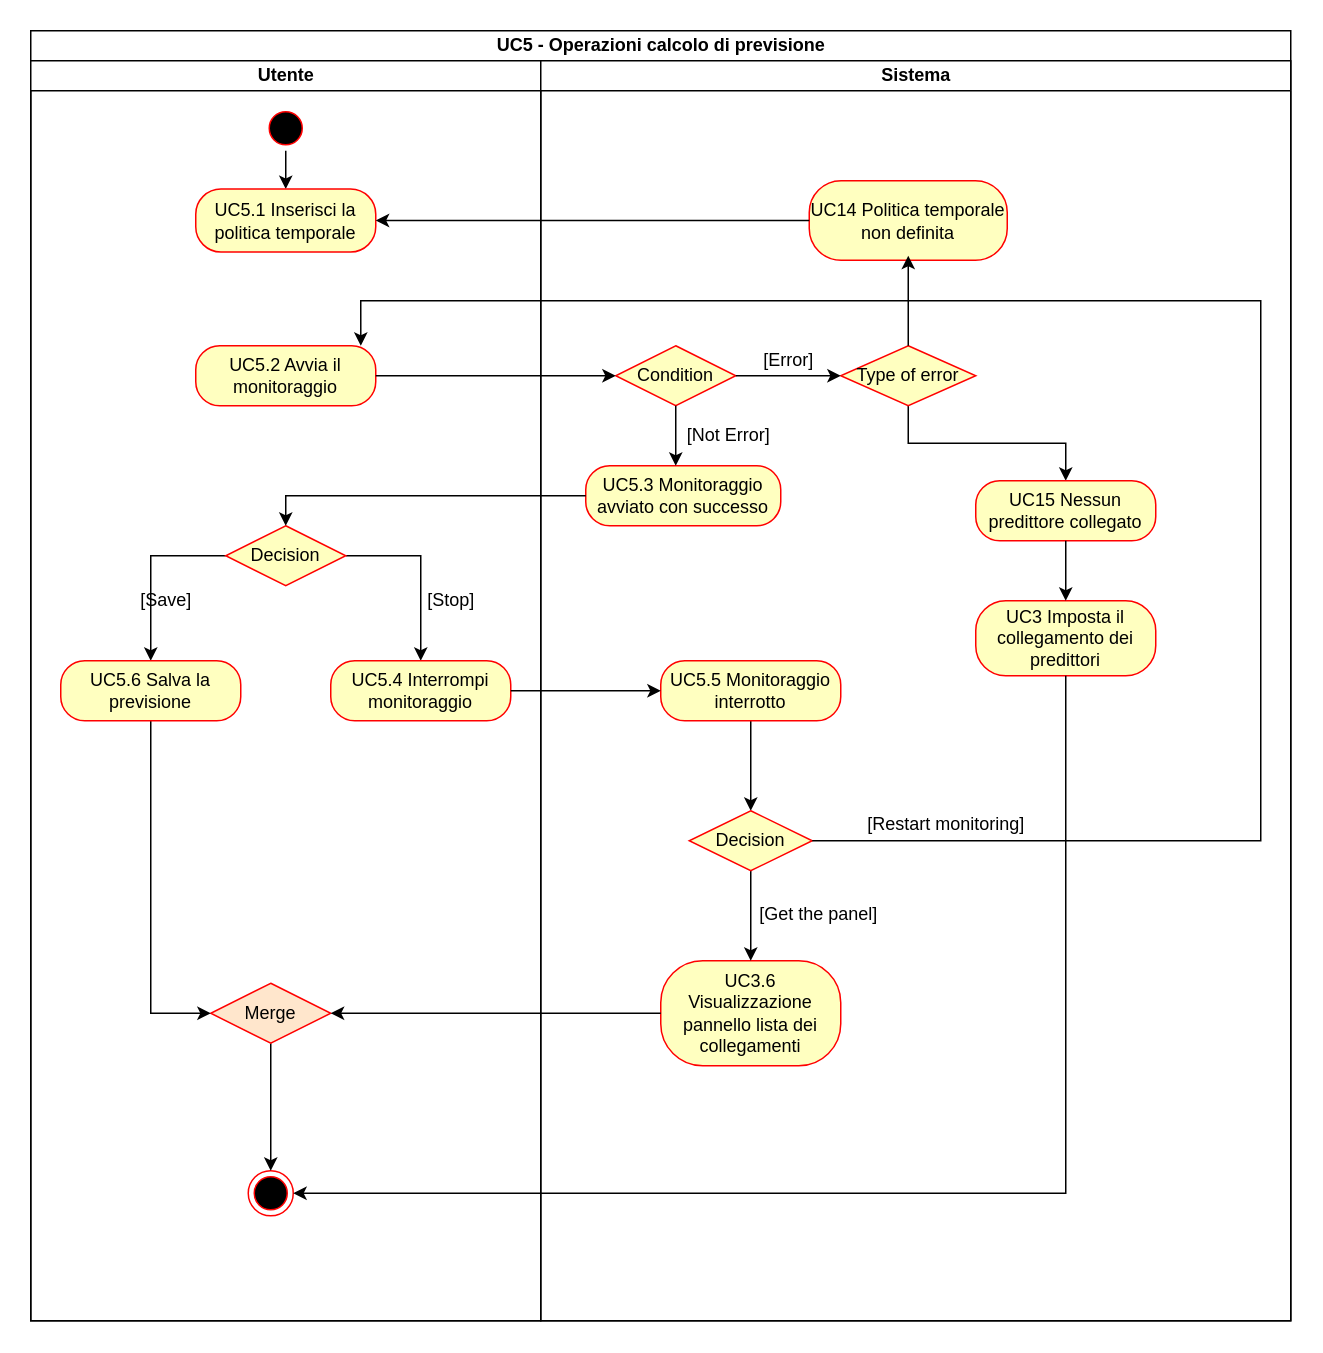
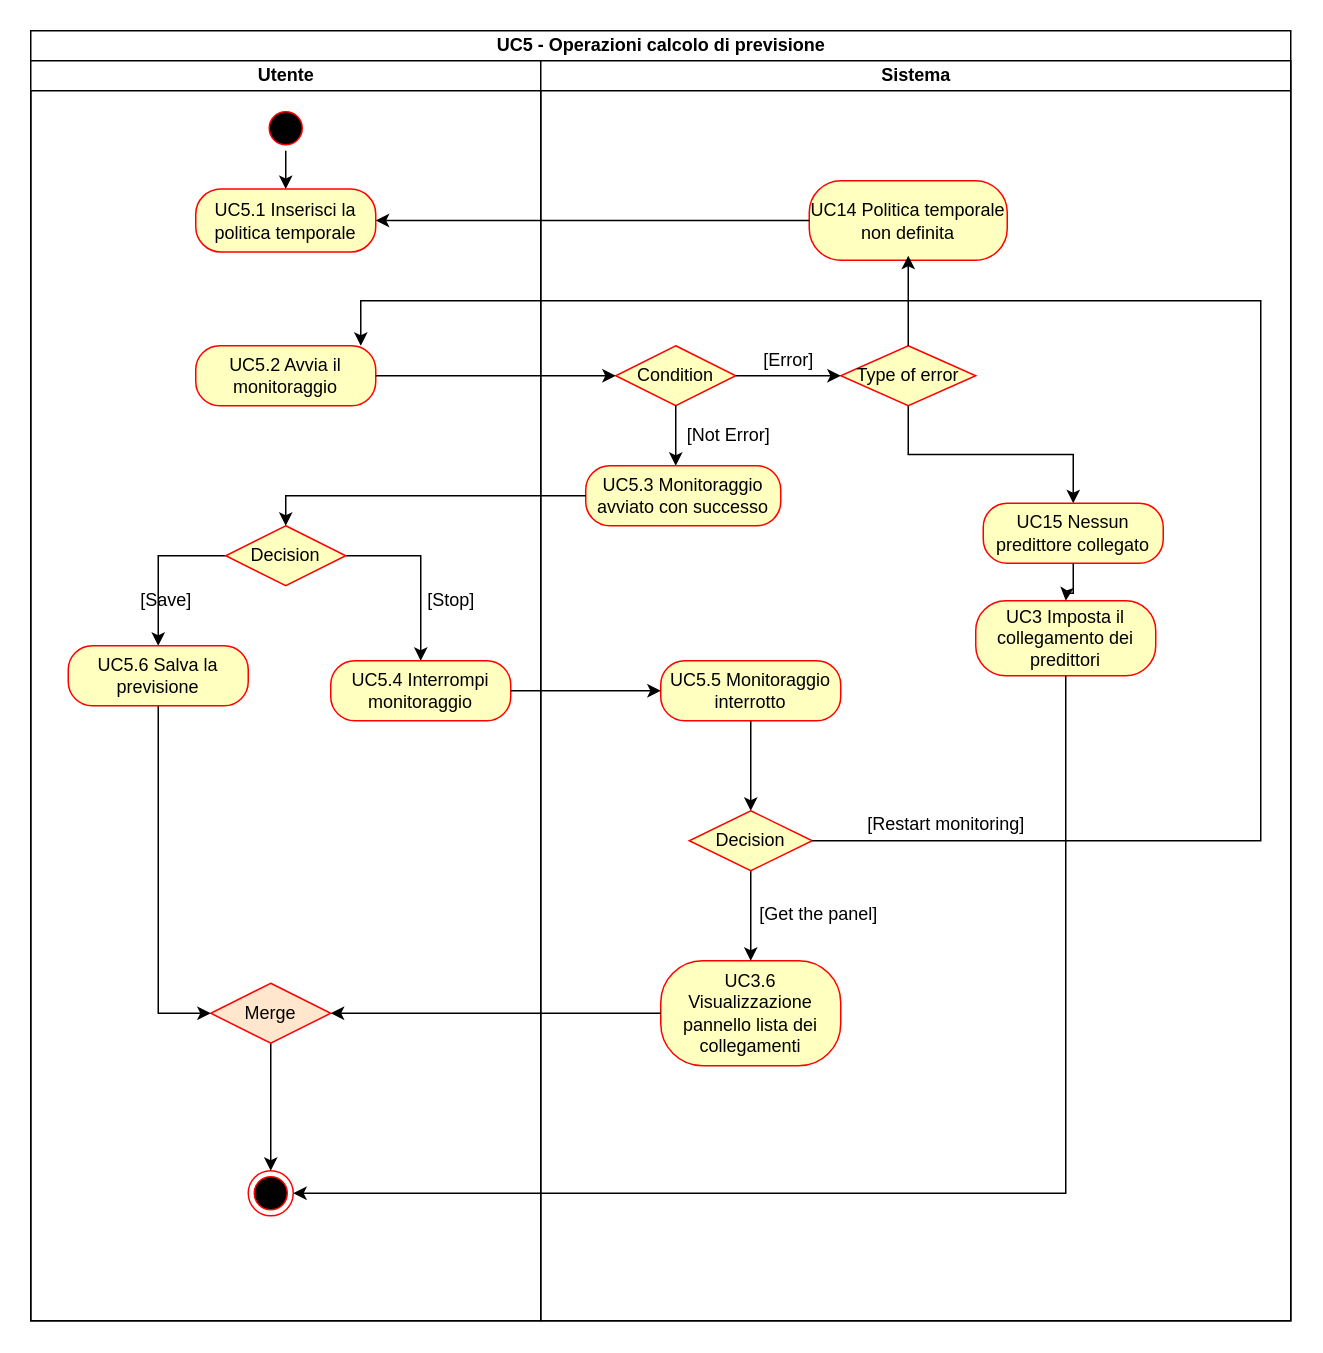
node "UC15 Nessun predittore collegato": moved (1066, 511) -> (1073, 533)
node "UC5.6 Salva la previsione": moved (151, 691) -> (158, 676)
